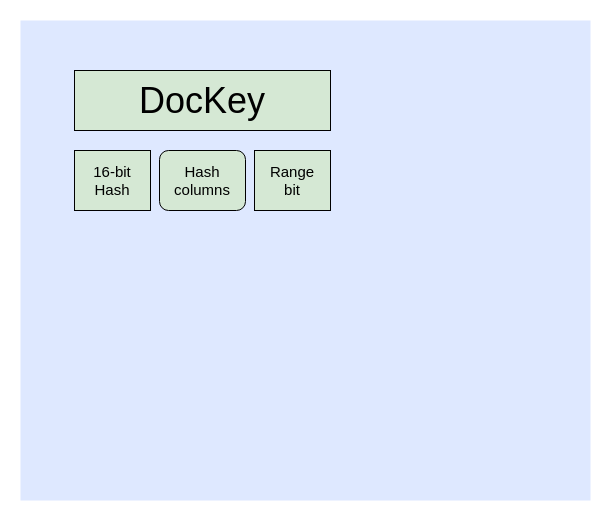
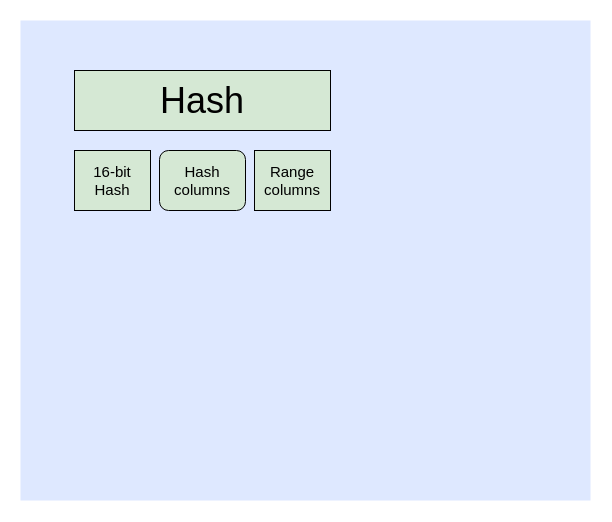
node "DocKey": label "DocKey" -> "Hash"
node "Range bit": label "Range bit" -> "Range columns"
